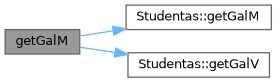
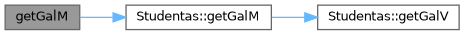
edge "getGalM" -> "Studentas::getGalV": now "Studentas::getGalM" -> "Studentas::getGalV"
